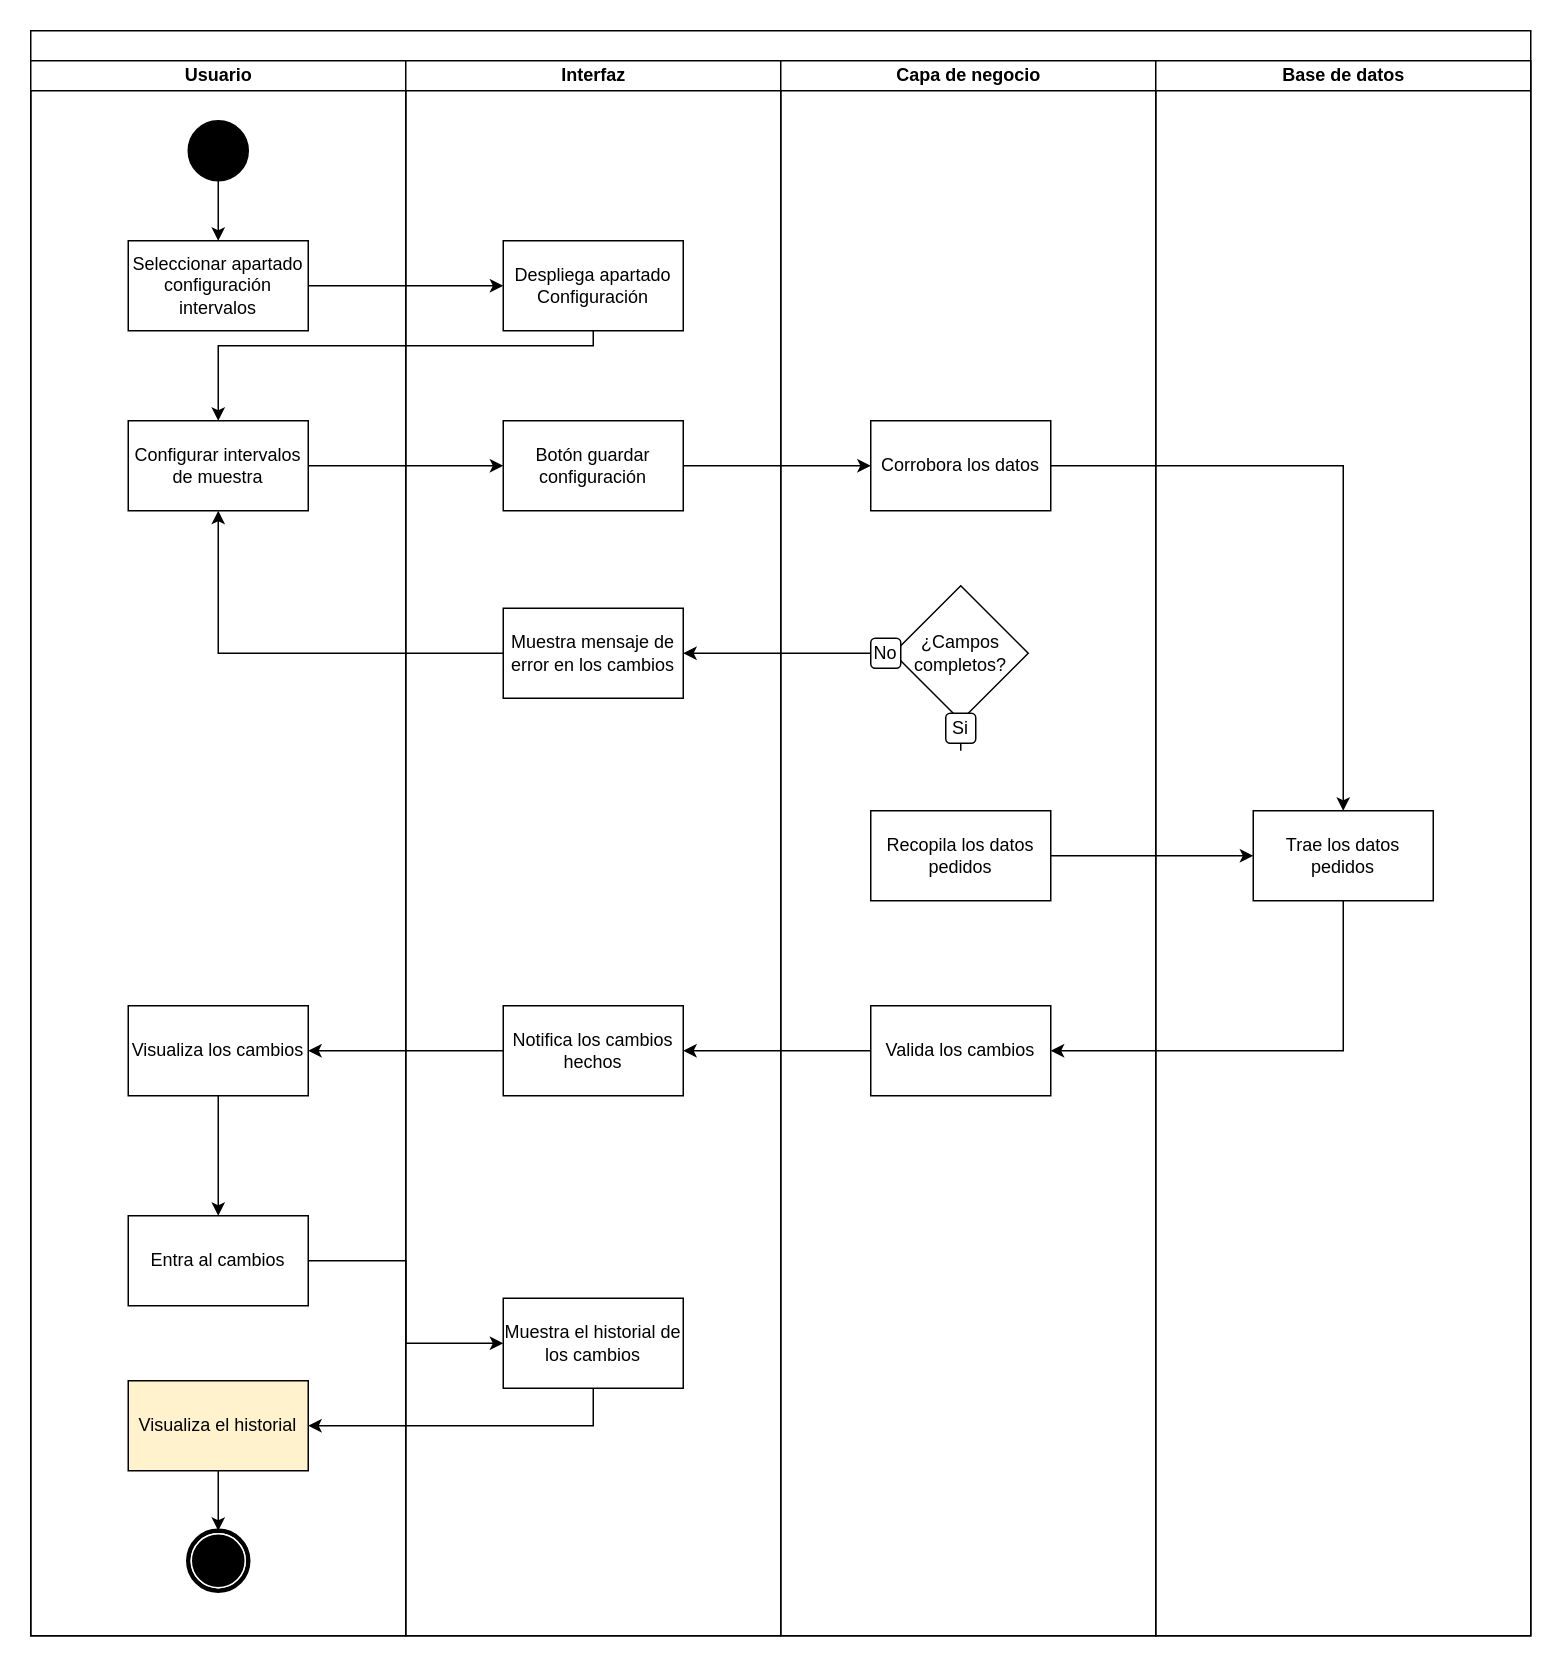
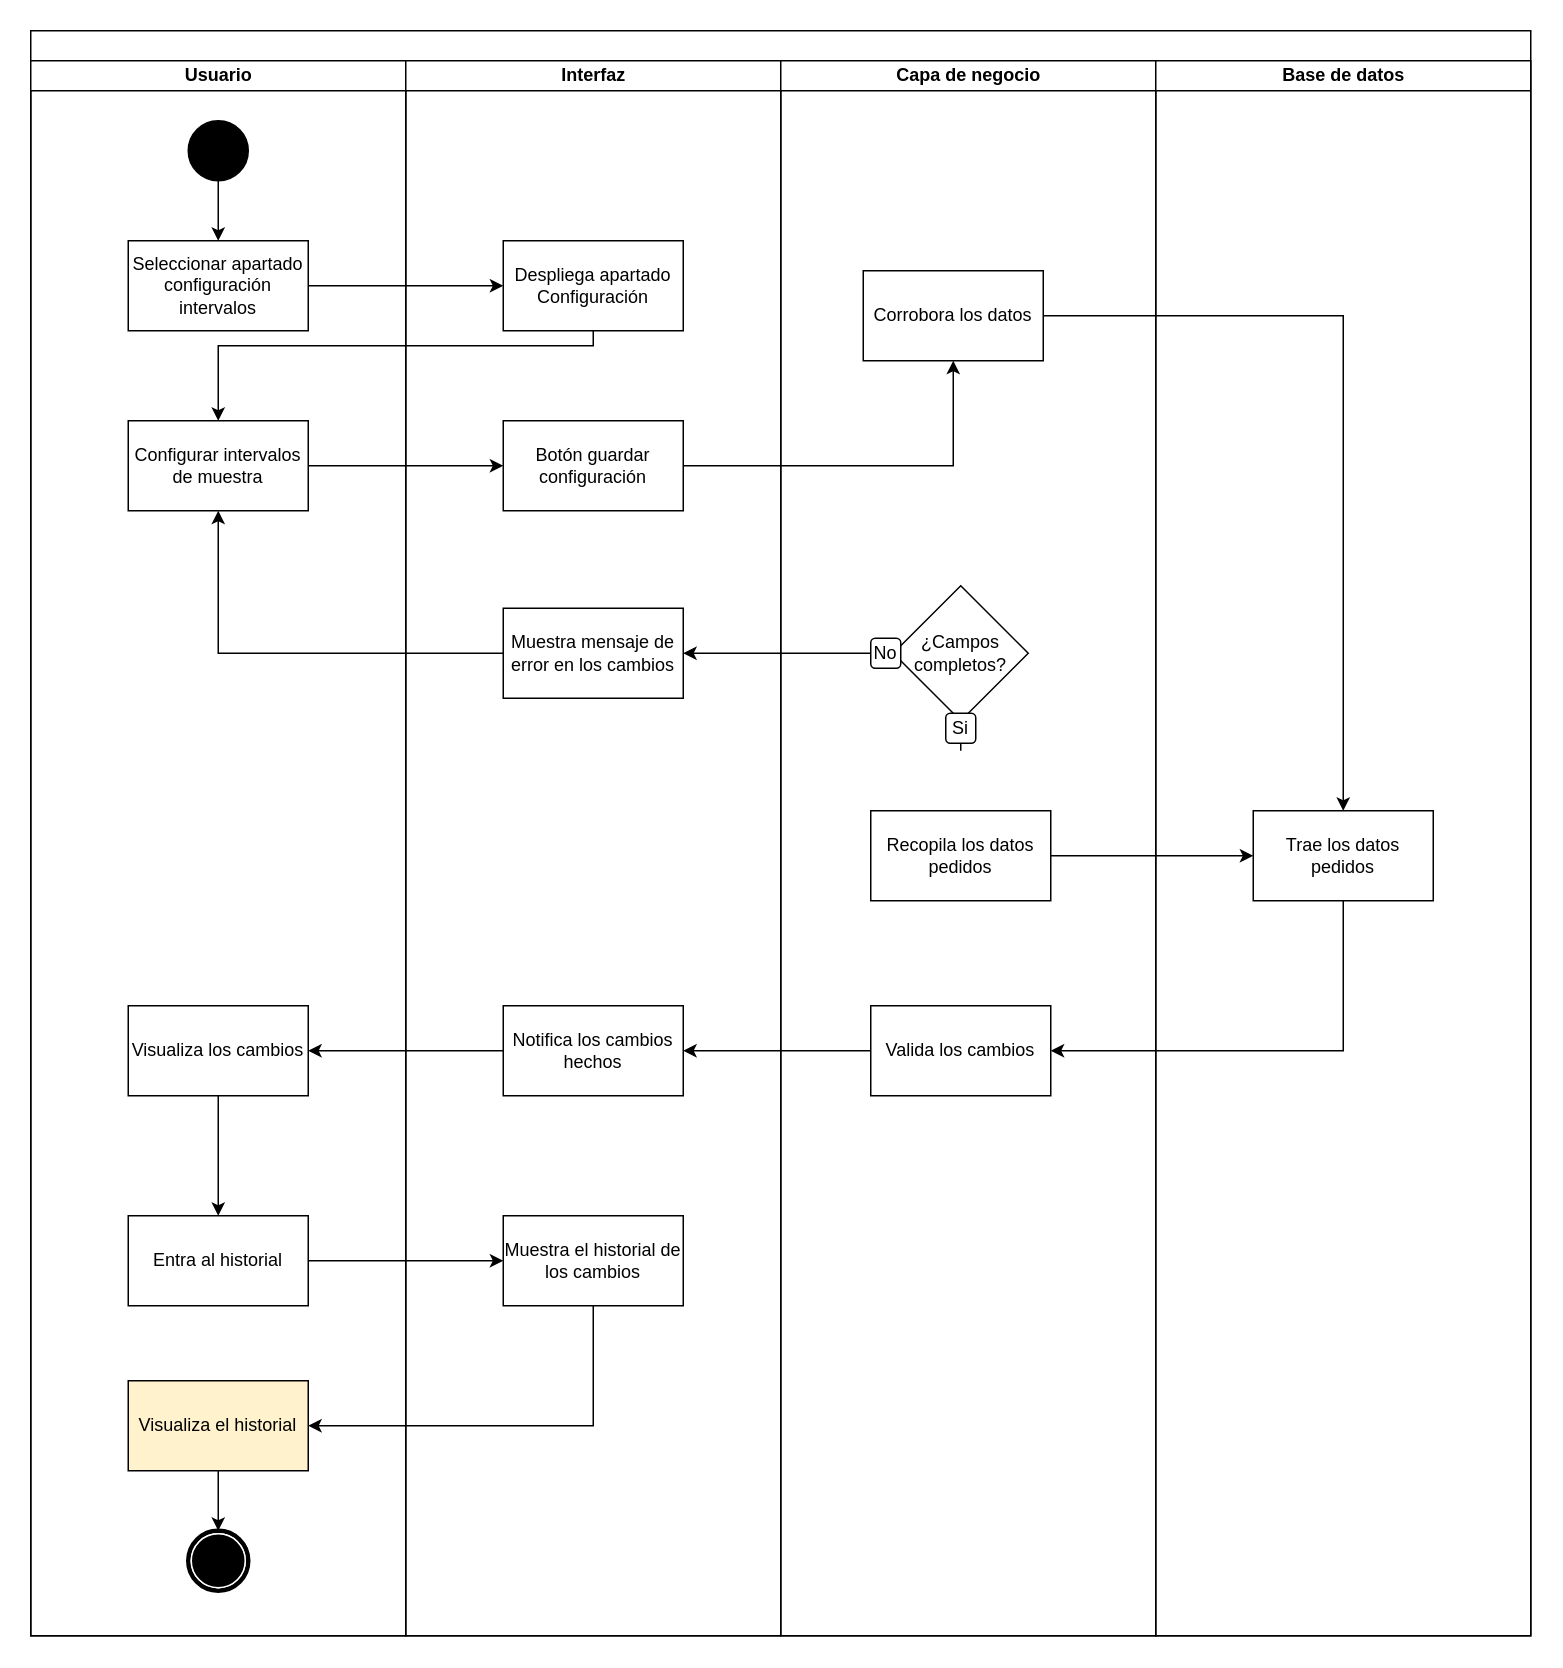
node "Corrobora los datos": moved (961, 466) -> (953, 316)
node "Entra al cambios": label "Entra al cambios" -> "Entra al historial"
node "Muestra el historial de los cambios": moved (593, 1343) -> (593, 1261)
